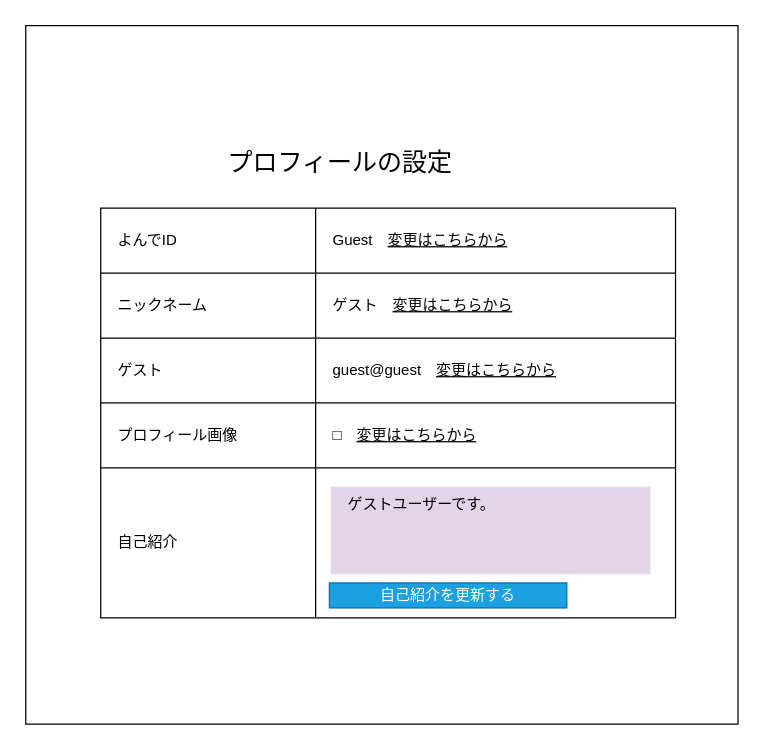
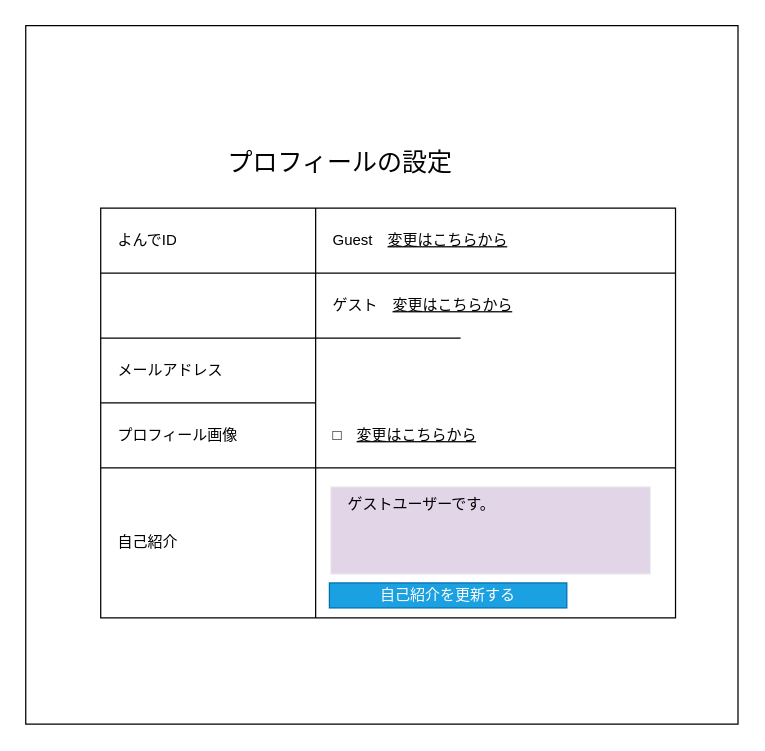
node "ニックネーム": removed
node "ゲスト": label "ゲスト" -> "メールアドレス"
node "guest@guest 変更はこちらから": removed
